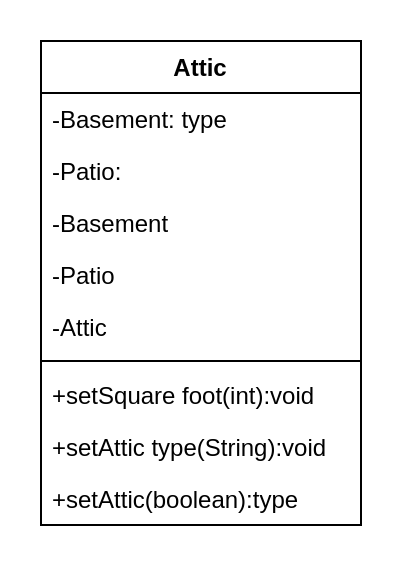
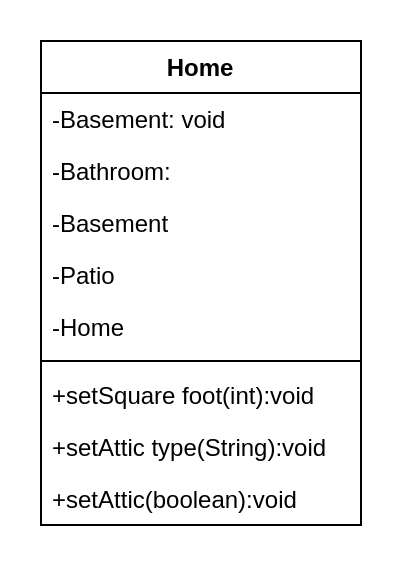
node "Attic": label "Attic" -> "Home"
node "-Basement: type": label "-Basement: type" -> "-Basement: void"
node "-Patio:": label "-Patio:" -> "-Bathroom:"
node "-Attic": label "-Attic" -> "-Home"
node "+setAttic(boolean):type": label "+setAttic(boolean):type" -> "+setAttic(boolean):void"
